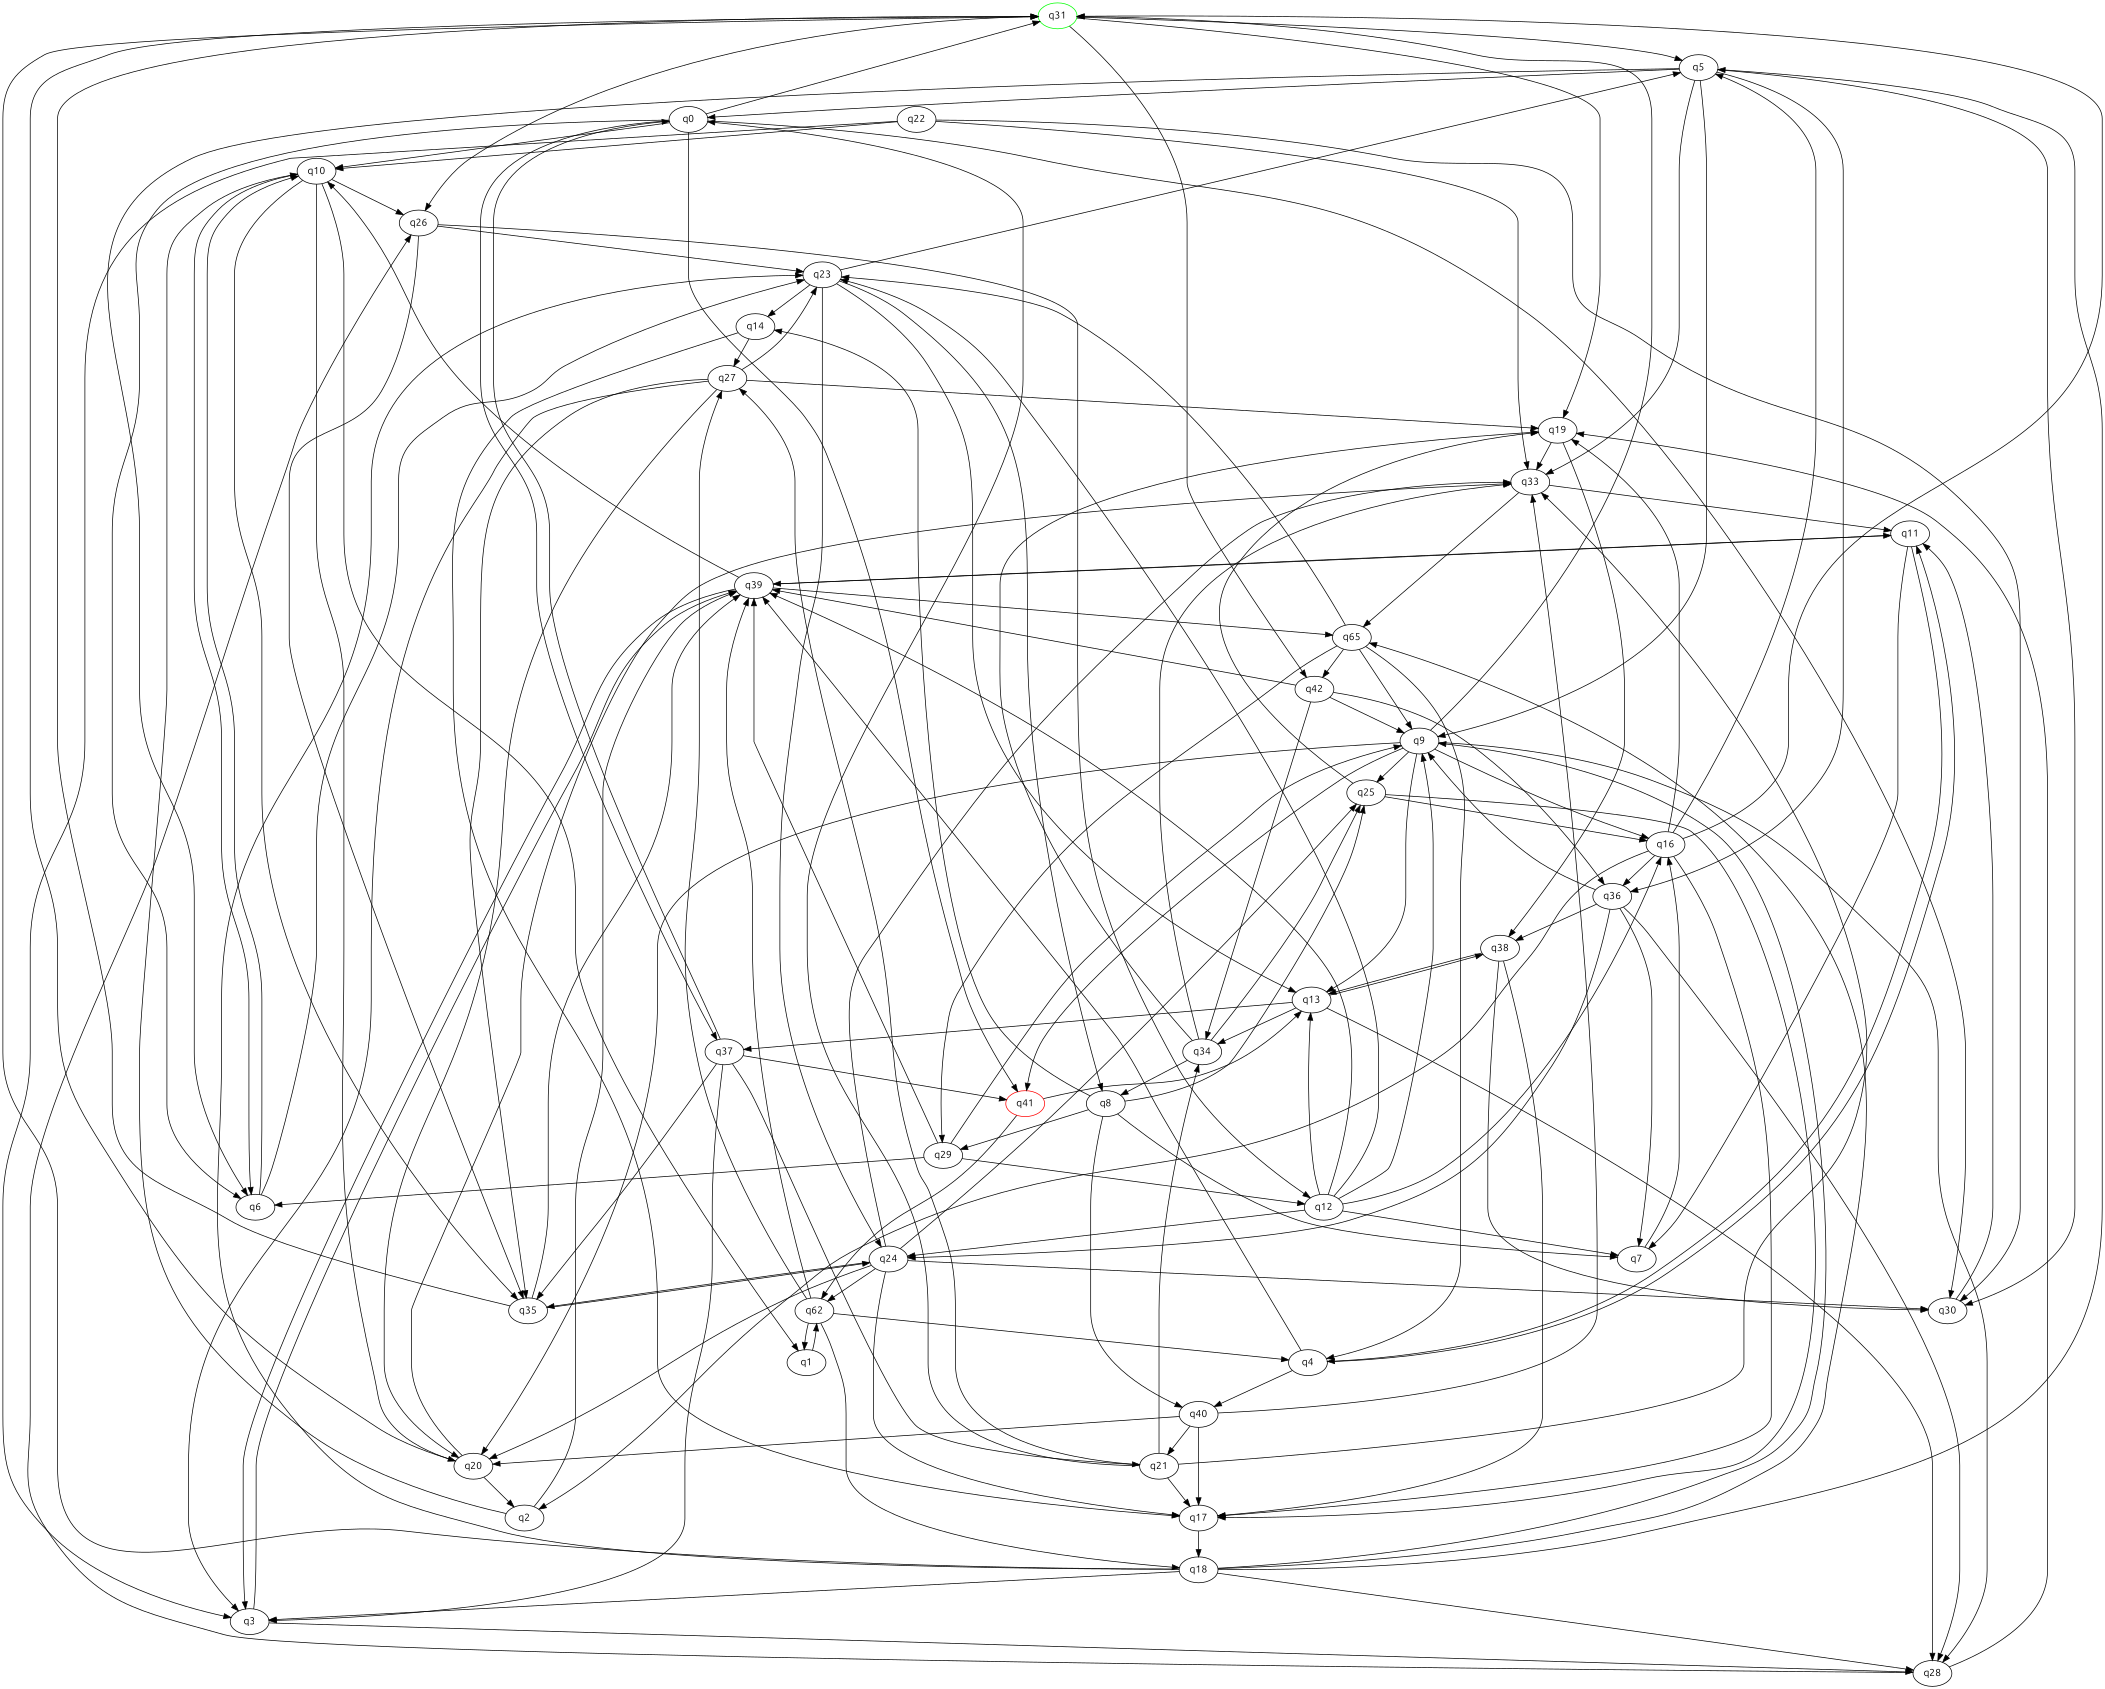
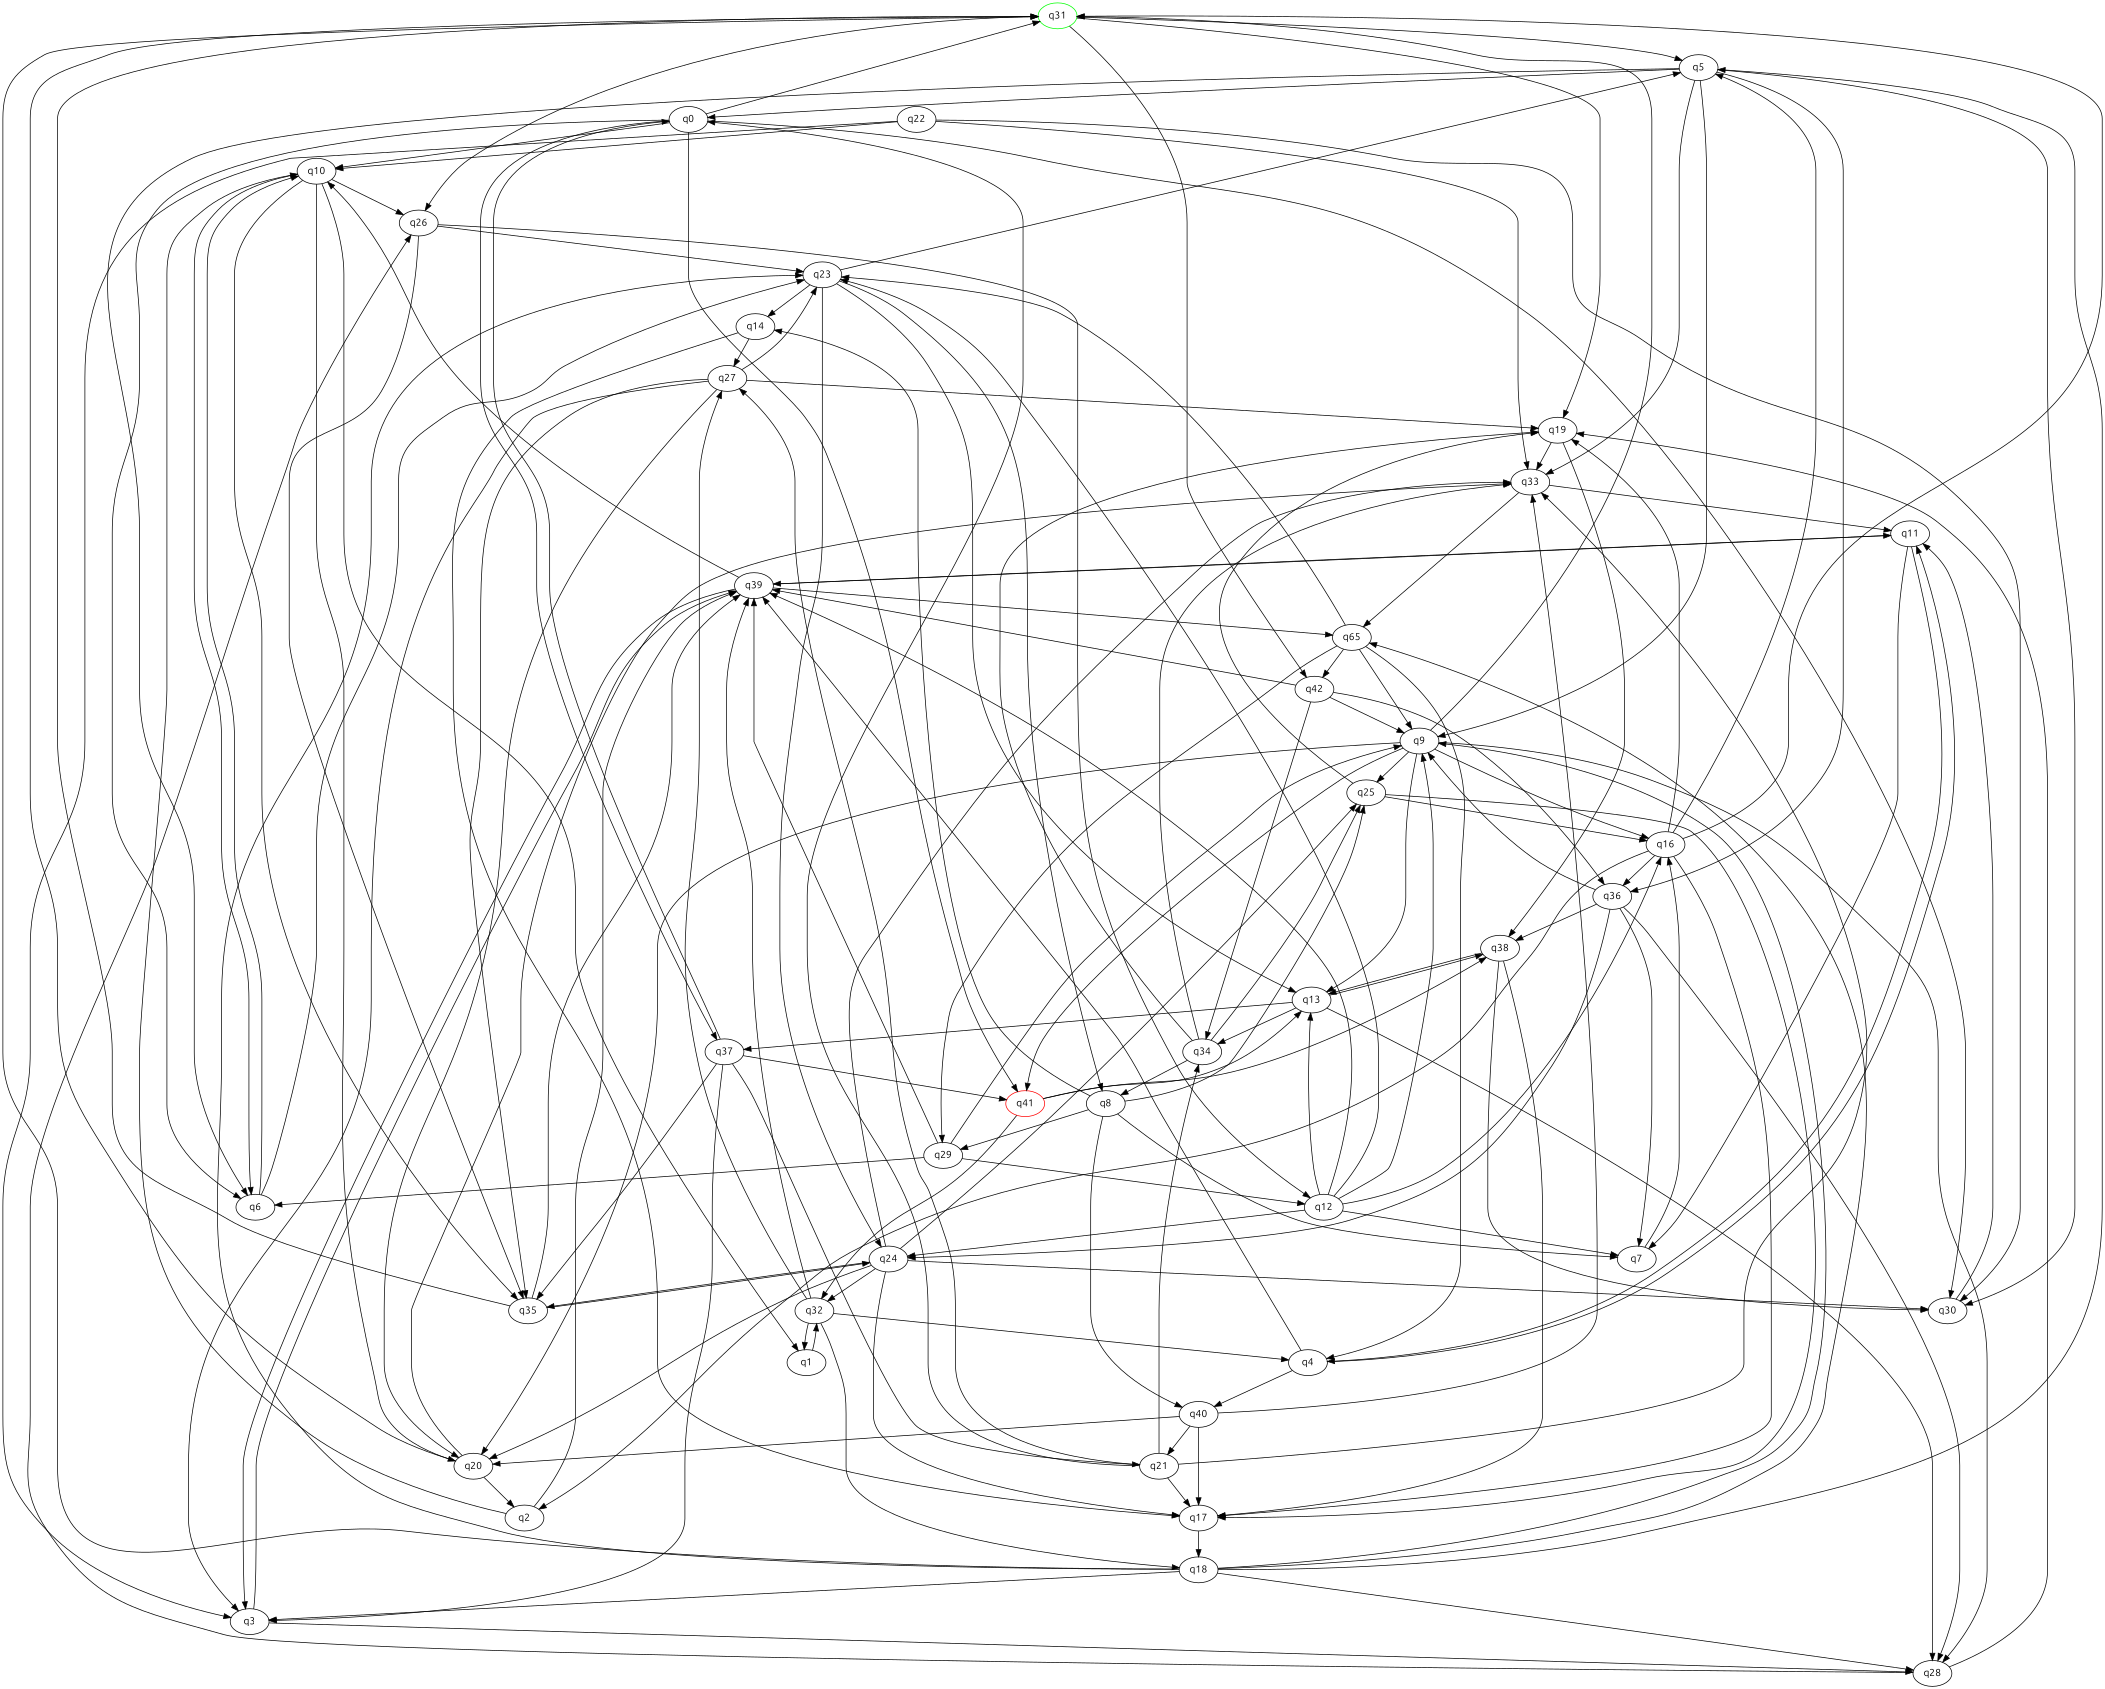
edge "q41" -> "q38": added
node "q62": label "q62" -> "q32"
